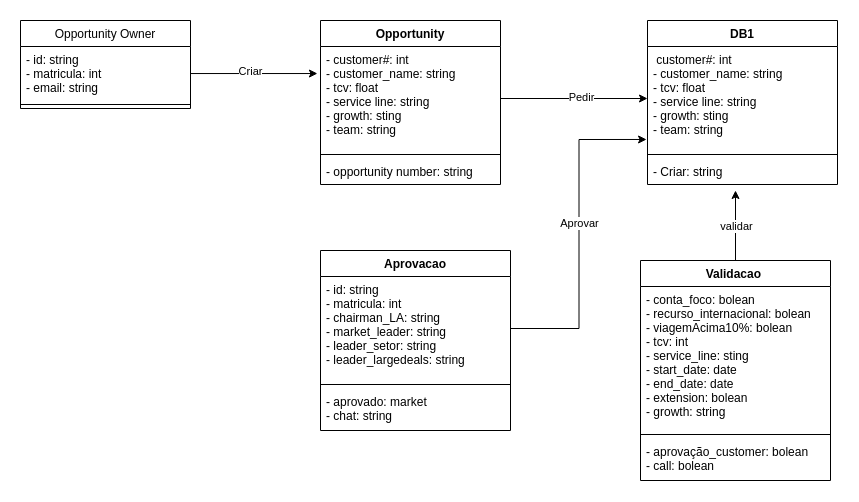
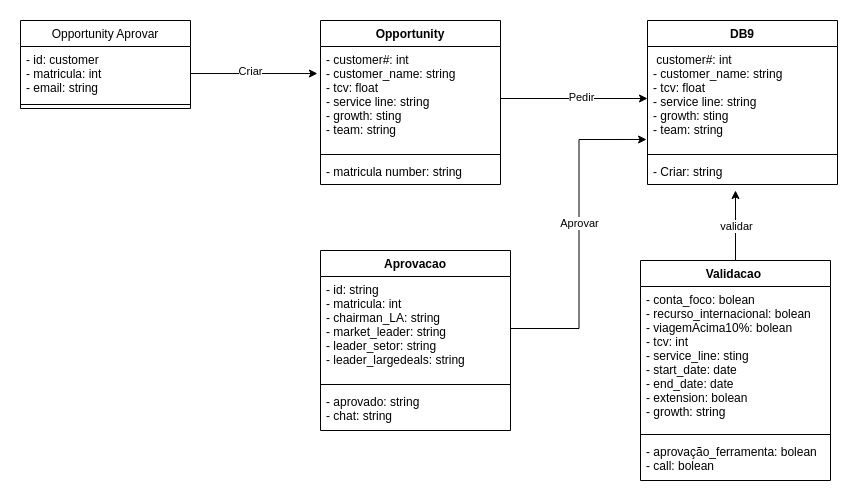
node "Opportunity Owner": label "Opportunity Owner" -> "Opportunity Aprovar"
node "DB1": label "DB1" -> "DB9"
node "- id: string - matricula: int - email: string": label "- id: string - matricula: int - email: string" -> "- id: customer - matricula: int - email: string"
node "- opportunity number: string": label "- opportunity number: string" -> "- matricula number: string"
node "- aprovado: market - chat: string": label "- aprovado: market - chat: string" -> "- aprovado: string - chat: string"
node "- aprovação_customer: bolean - call: bolean": label "- aprovação_customer: bolean - call: bolean" -> "- aprovação_ferramenta: bolean - call: bolean"
